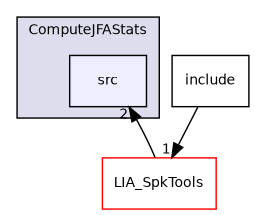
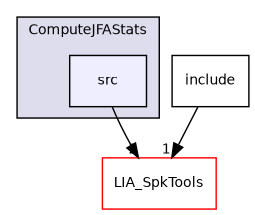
edge "LIA_SpkTools" -> "src": reversed
